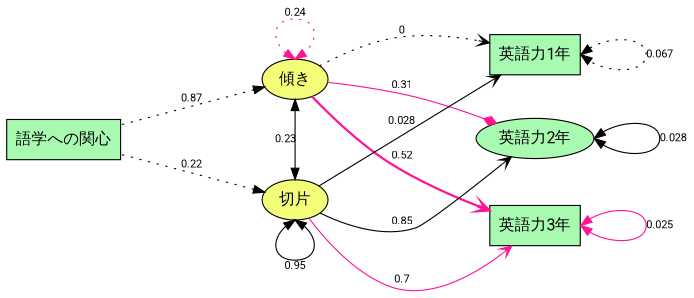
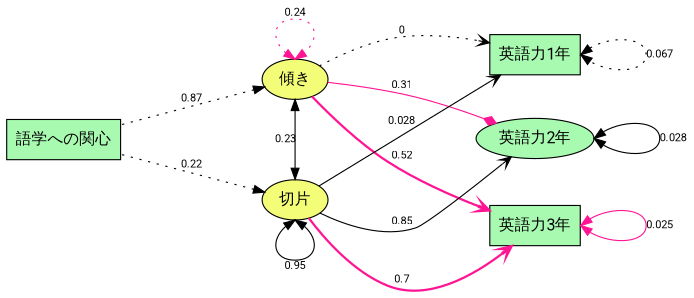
edge "切片" -> "英語力3年": style solid -> bold
